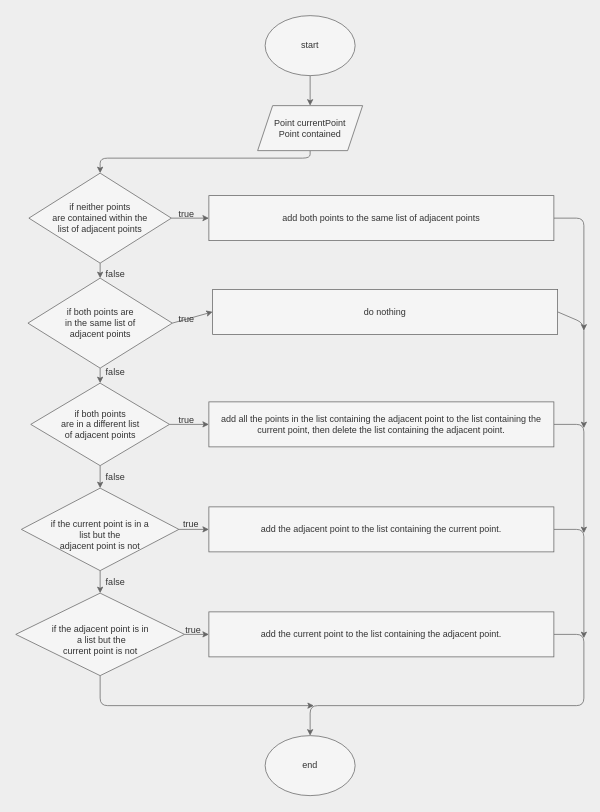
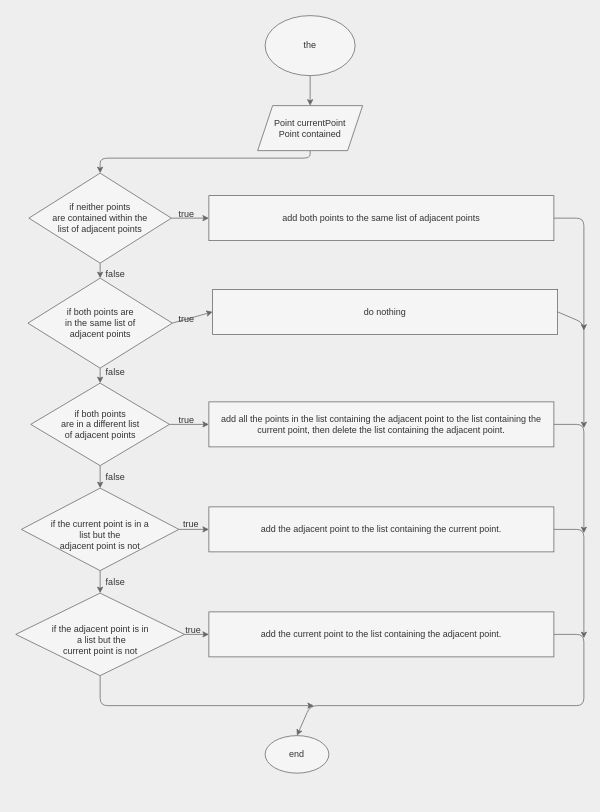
node "start": label "start" -> "the"
node "end": size 90x60 -> 64x38
